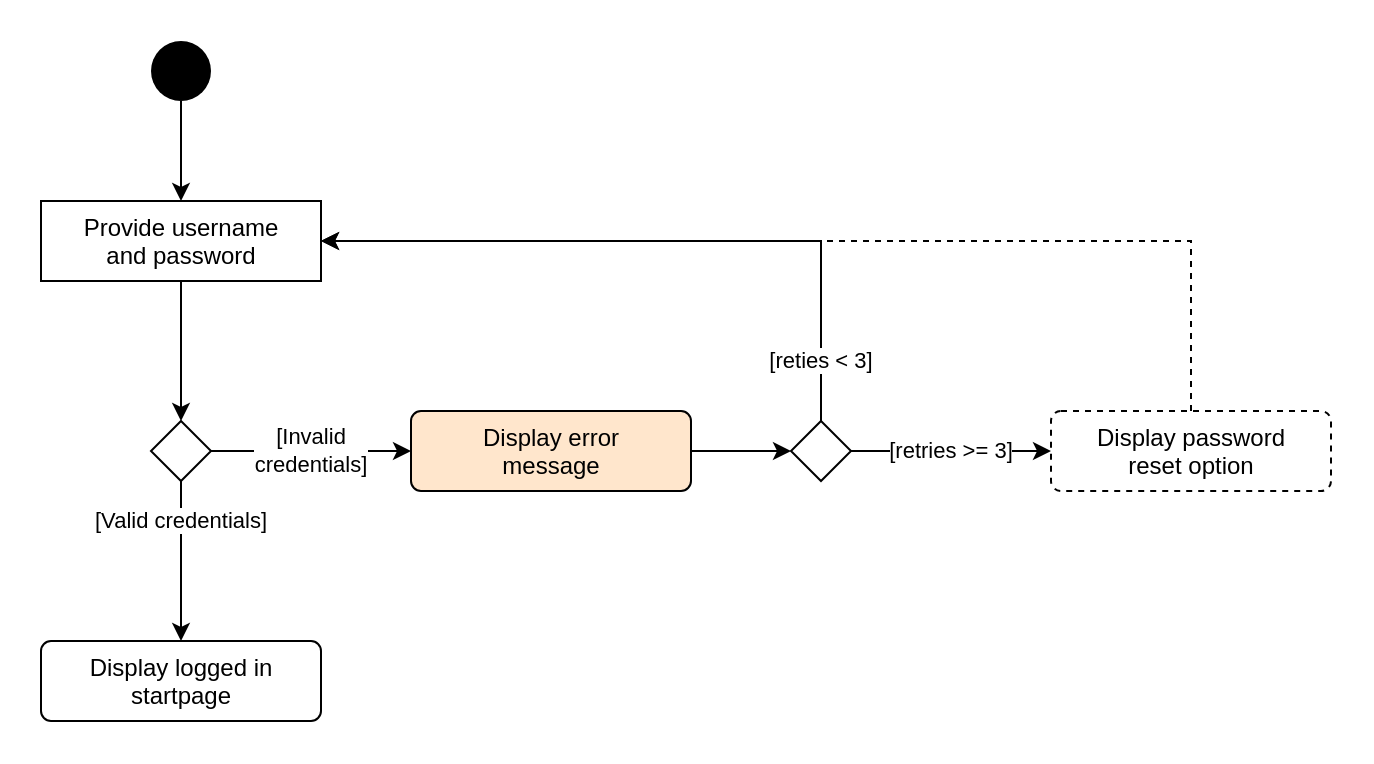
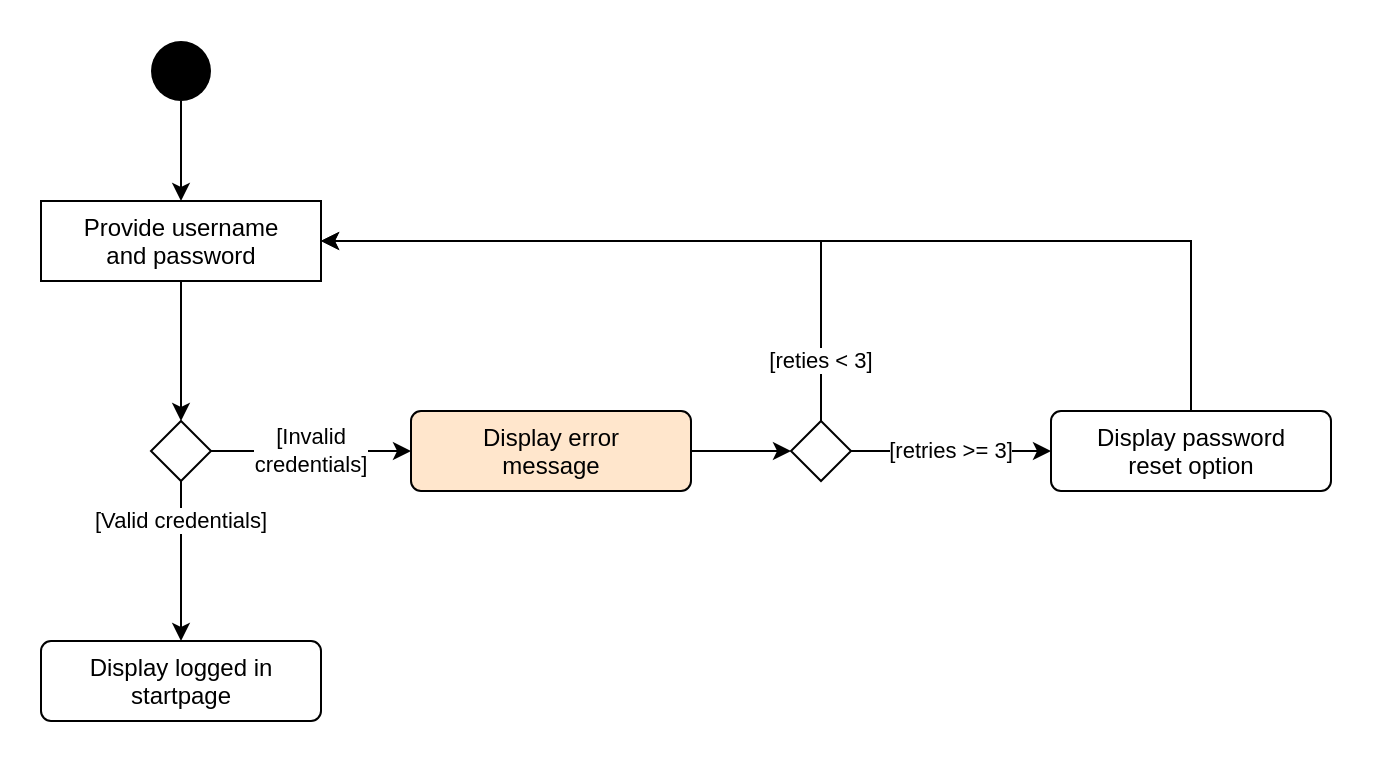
edge "Display password reset option" -> "Provide username and password": style dashed -> solid
node "Display password reset option": style dashed -> solid
